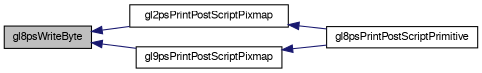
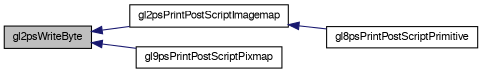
node "gl2psPrintPostScriptPixmap": label "gl2psPrintPostScriptPixmap" -> "gl2psPrintPostScriptImagemap"
node "gl8psWriteByte": label "gl8psWriteByte" -> "gl2psWriteByte"
edge "gl8psPrintPostScriptPrimitive" -> "gl9psPrintPostScriptPixmap": removed
